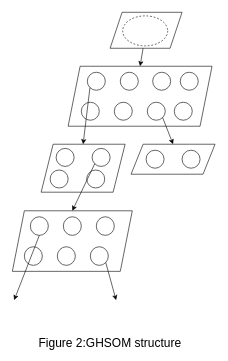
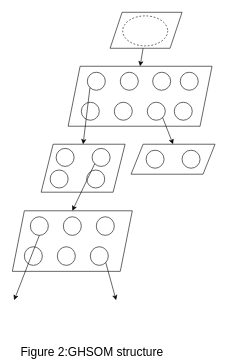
node "Figure 2:GHSOM structure": moved (110, 342) -> (92, 351)
